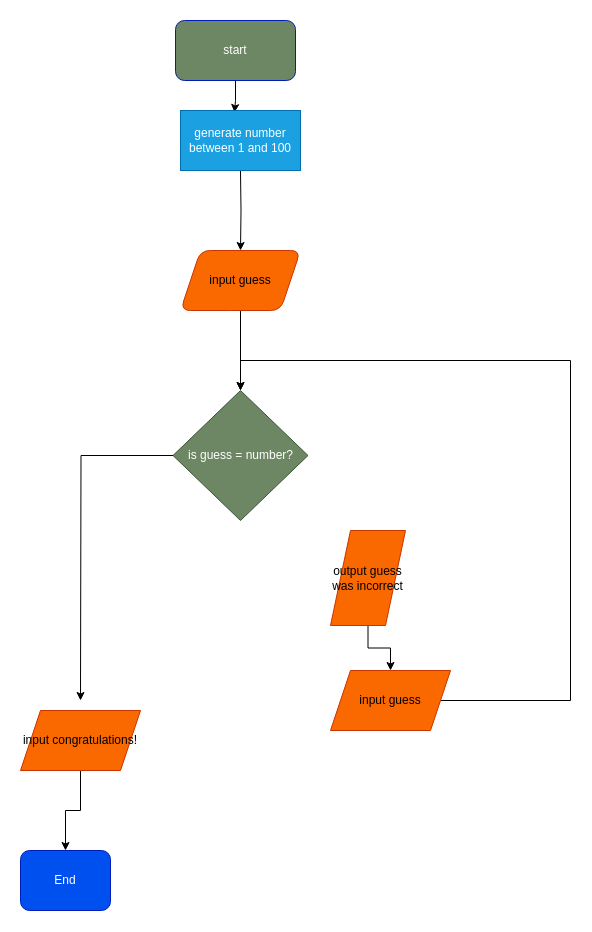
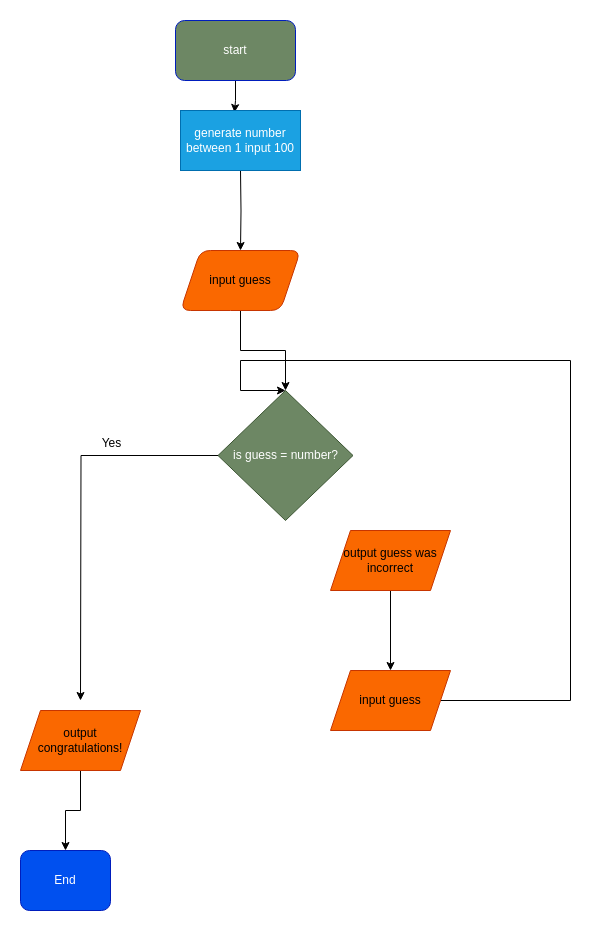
node "generate number between 1 and 100": label "generate number between 1 and 100" -> "generate number between 1 input 100"
node "Yes": added
node "is guess = number?": moved (241, 456) -> (286, 456)
node "output guess was incorrect": size 75x95 -> 120x60
node "input congratulations!": label "input congratulations!" -> "output congratulations!"
